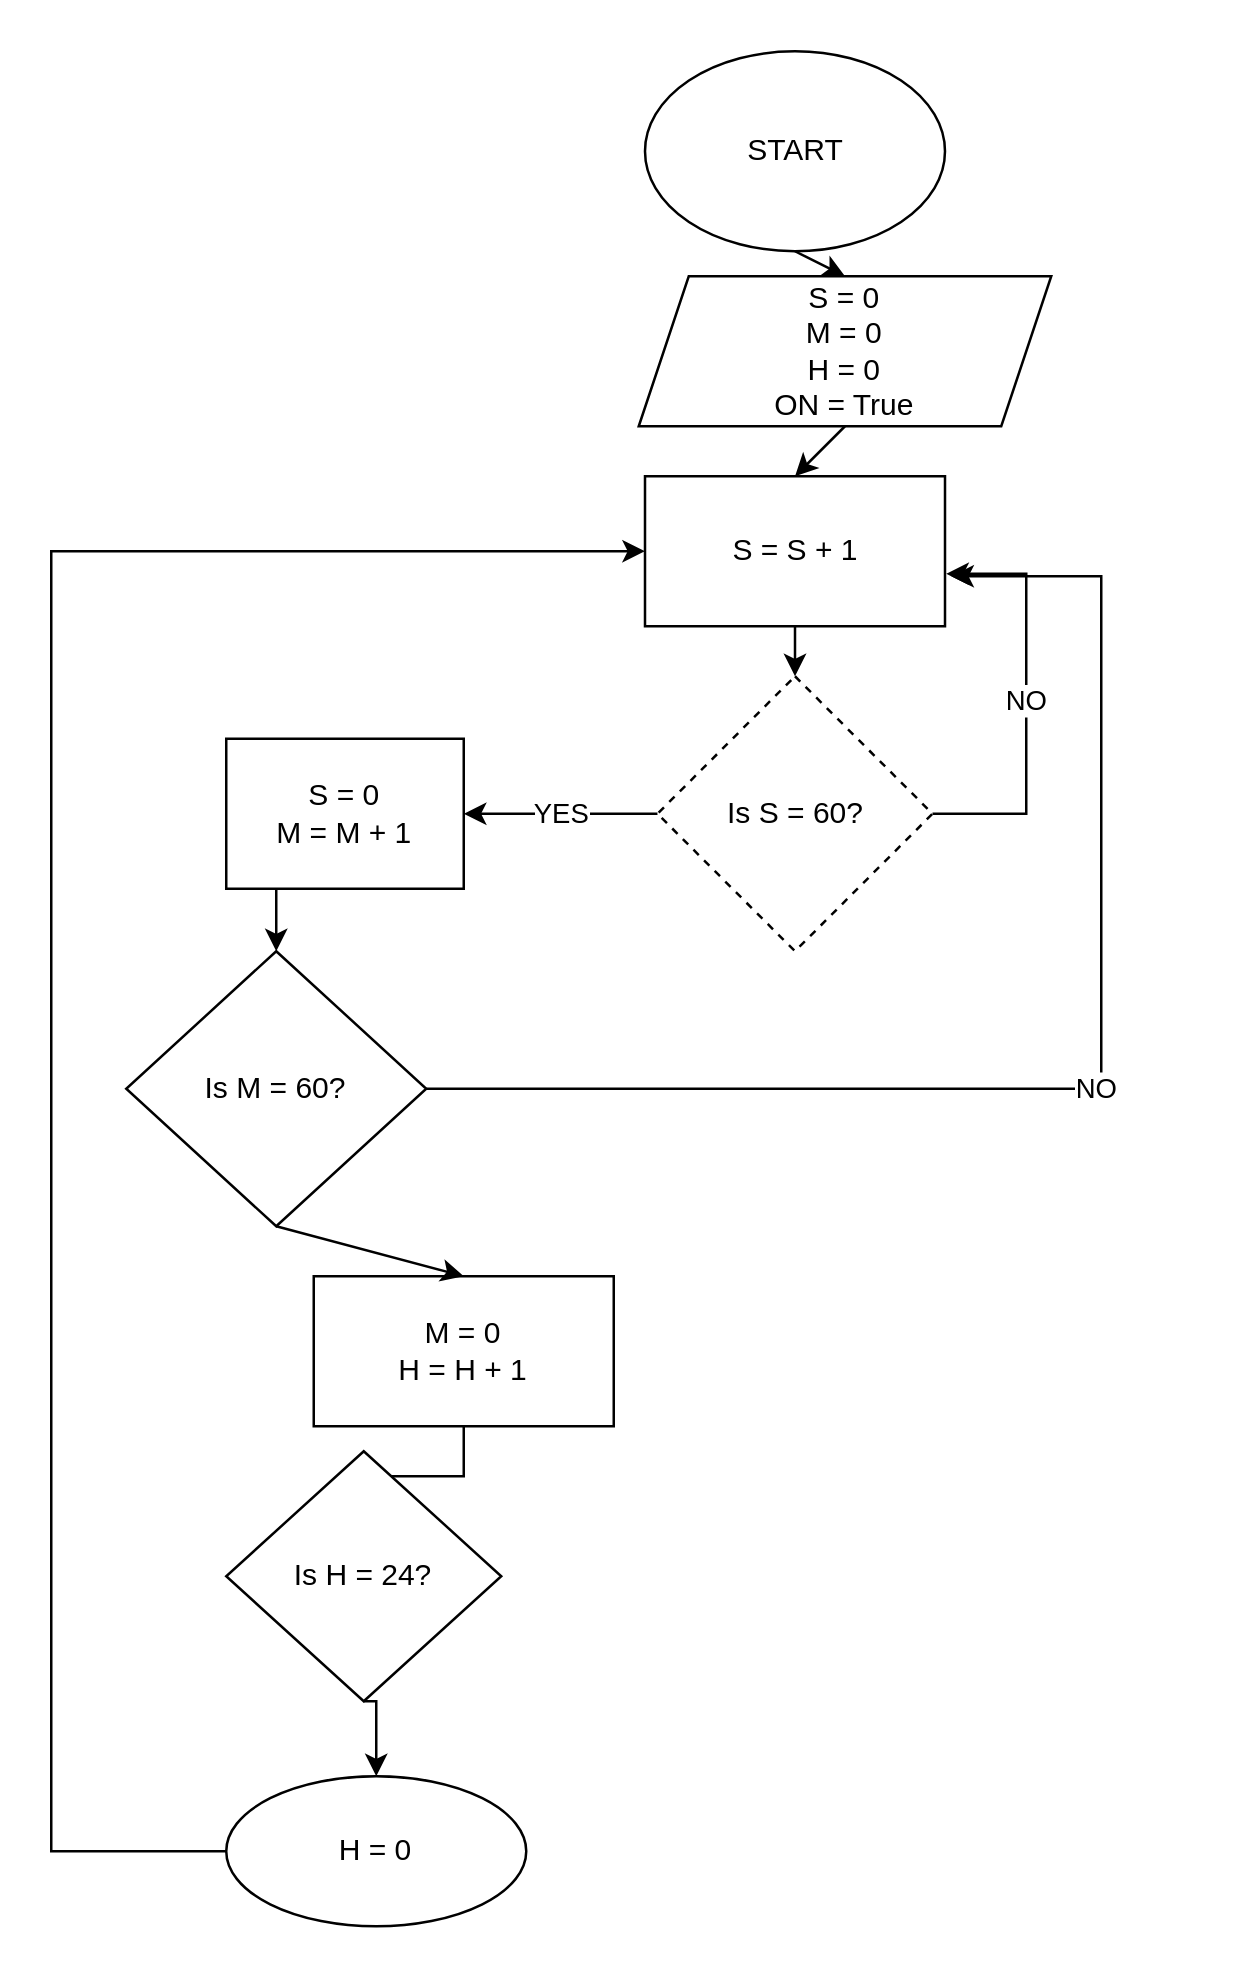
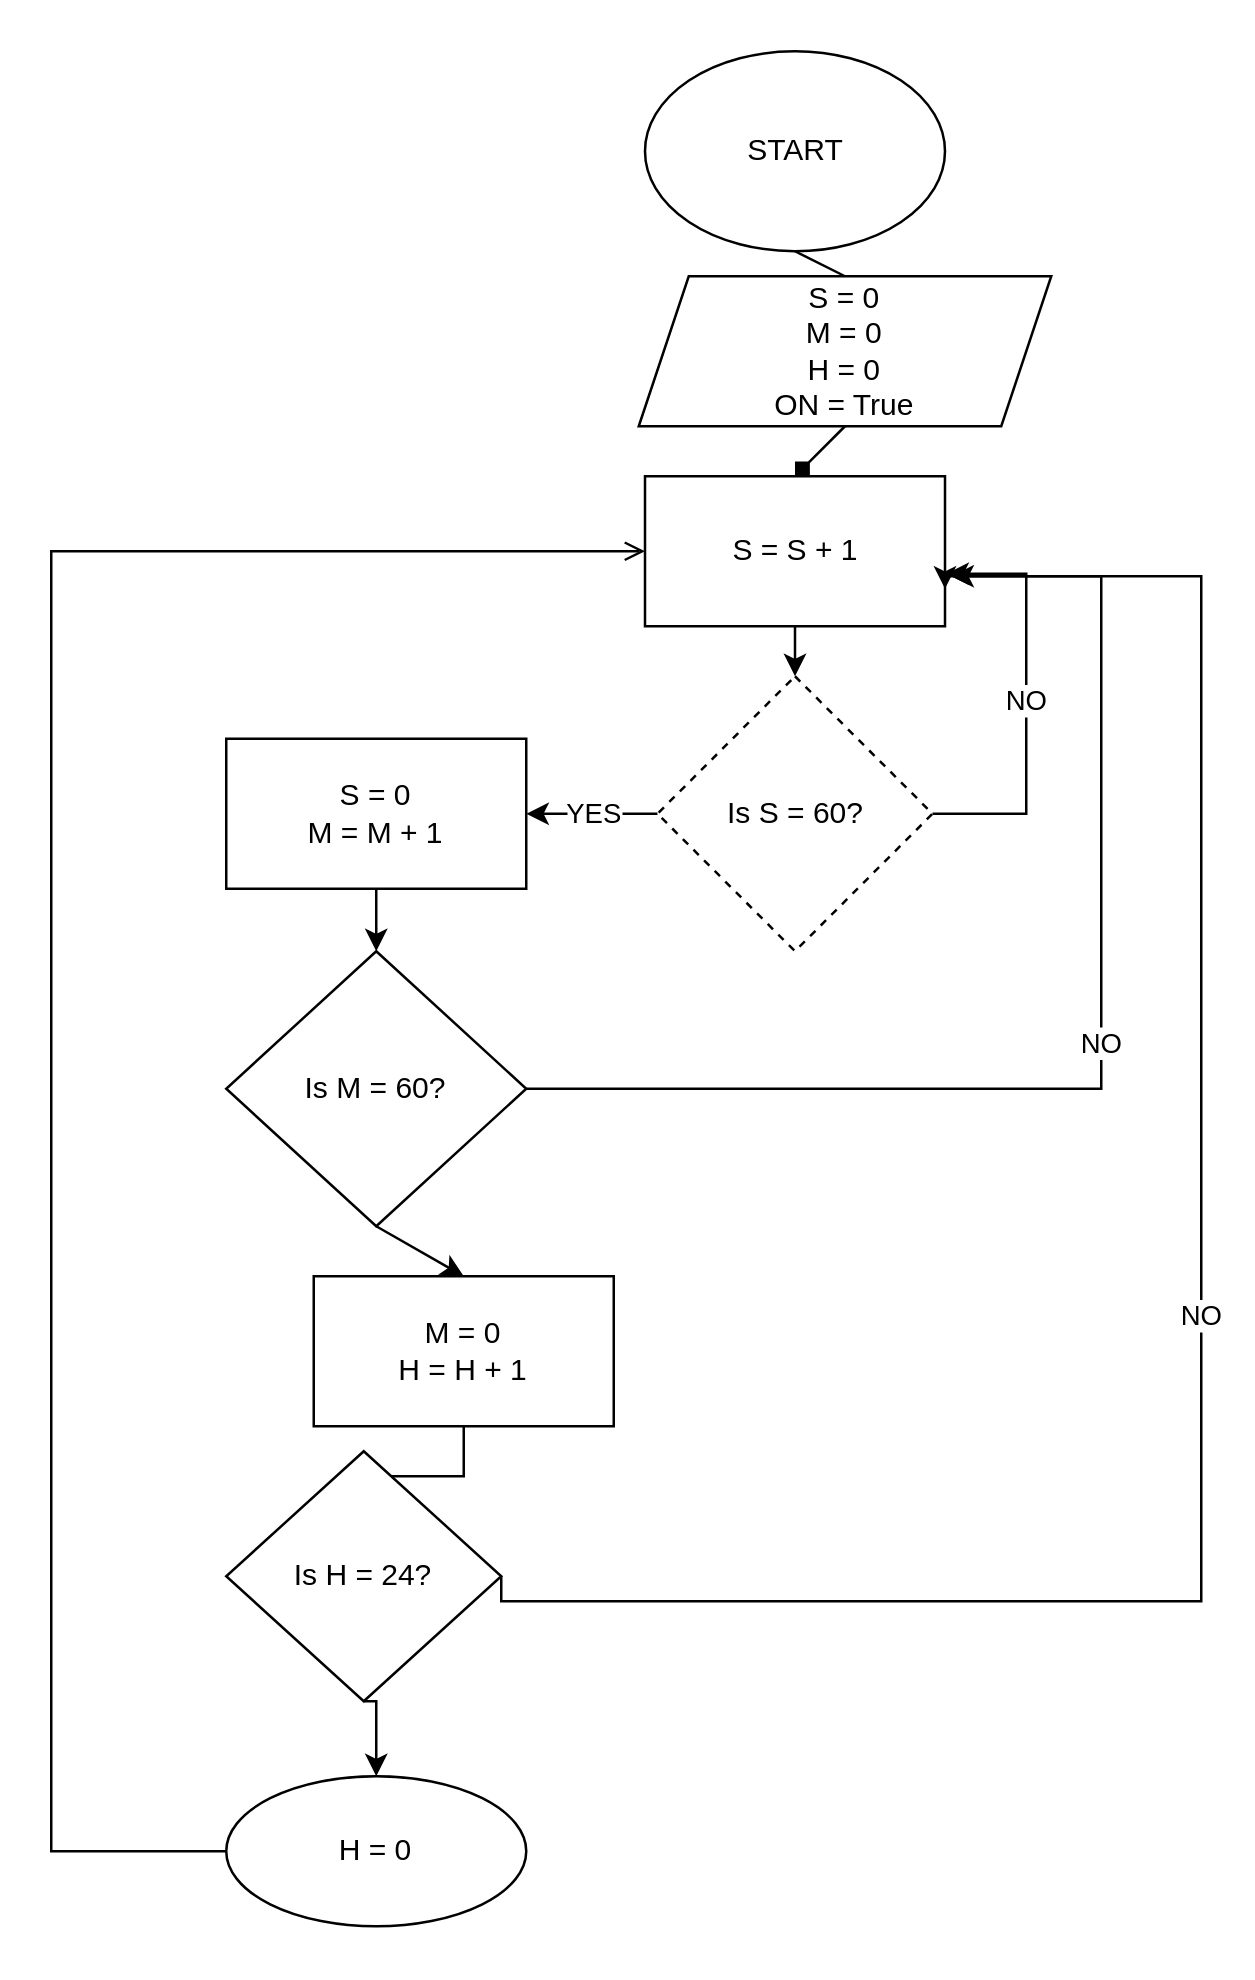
edge "START" -> "S = 0 M = 0 H = 0 ON = True": arrowhead classic -> none
edge "S = 0 M = 0 H = 0 ON = True" -> "S = S + 1": arrowhead classic -> diamond
edge "H = 0" -> "S = S + 1": arrowhead classic -> open
node "S = 0 M = M + 1": size 238x150 -> 300x150
node "Is M = 60?": moved (276, 1089) -> (376, 1089)
edge "Is H = 24?" -> "S = S + 1": added, label "NO"
